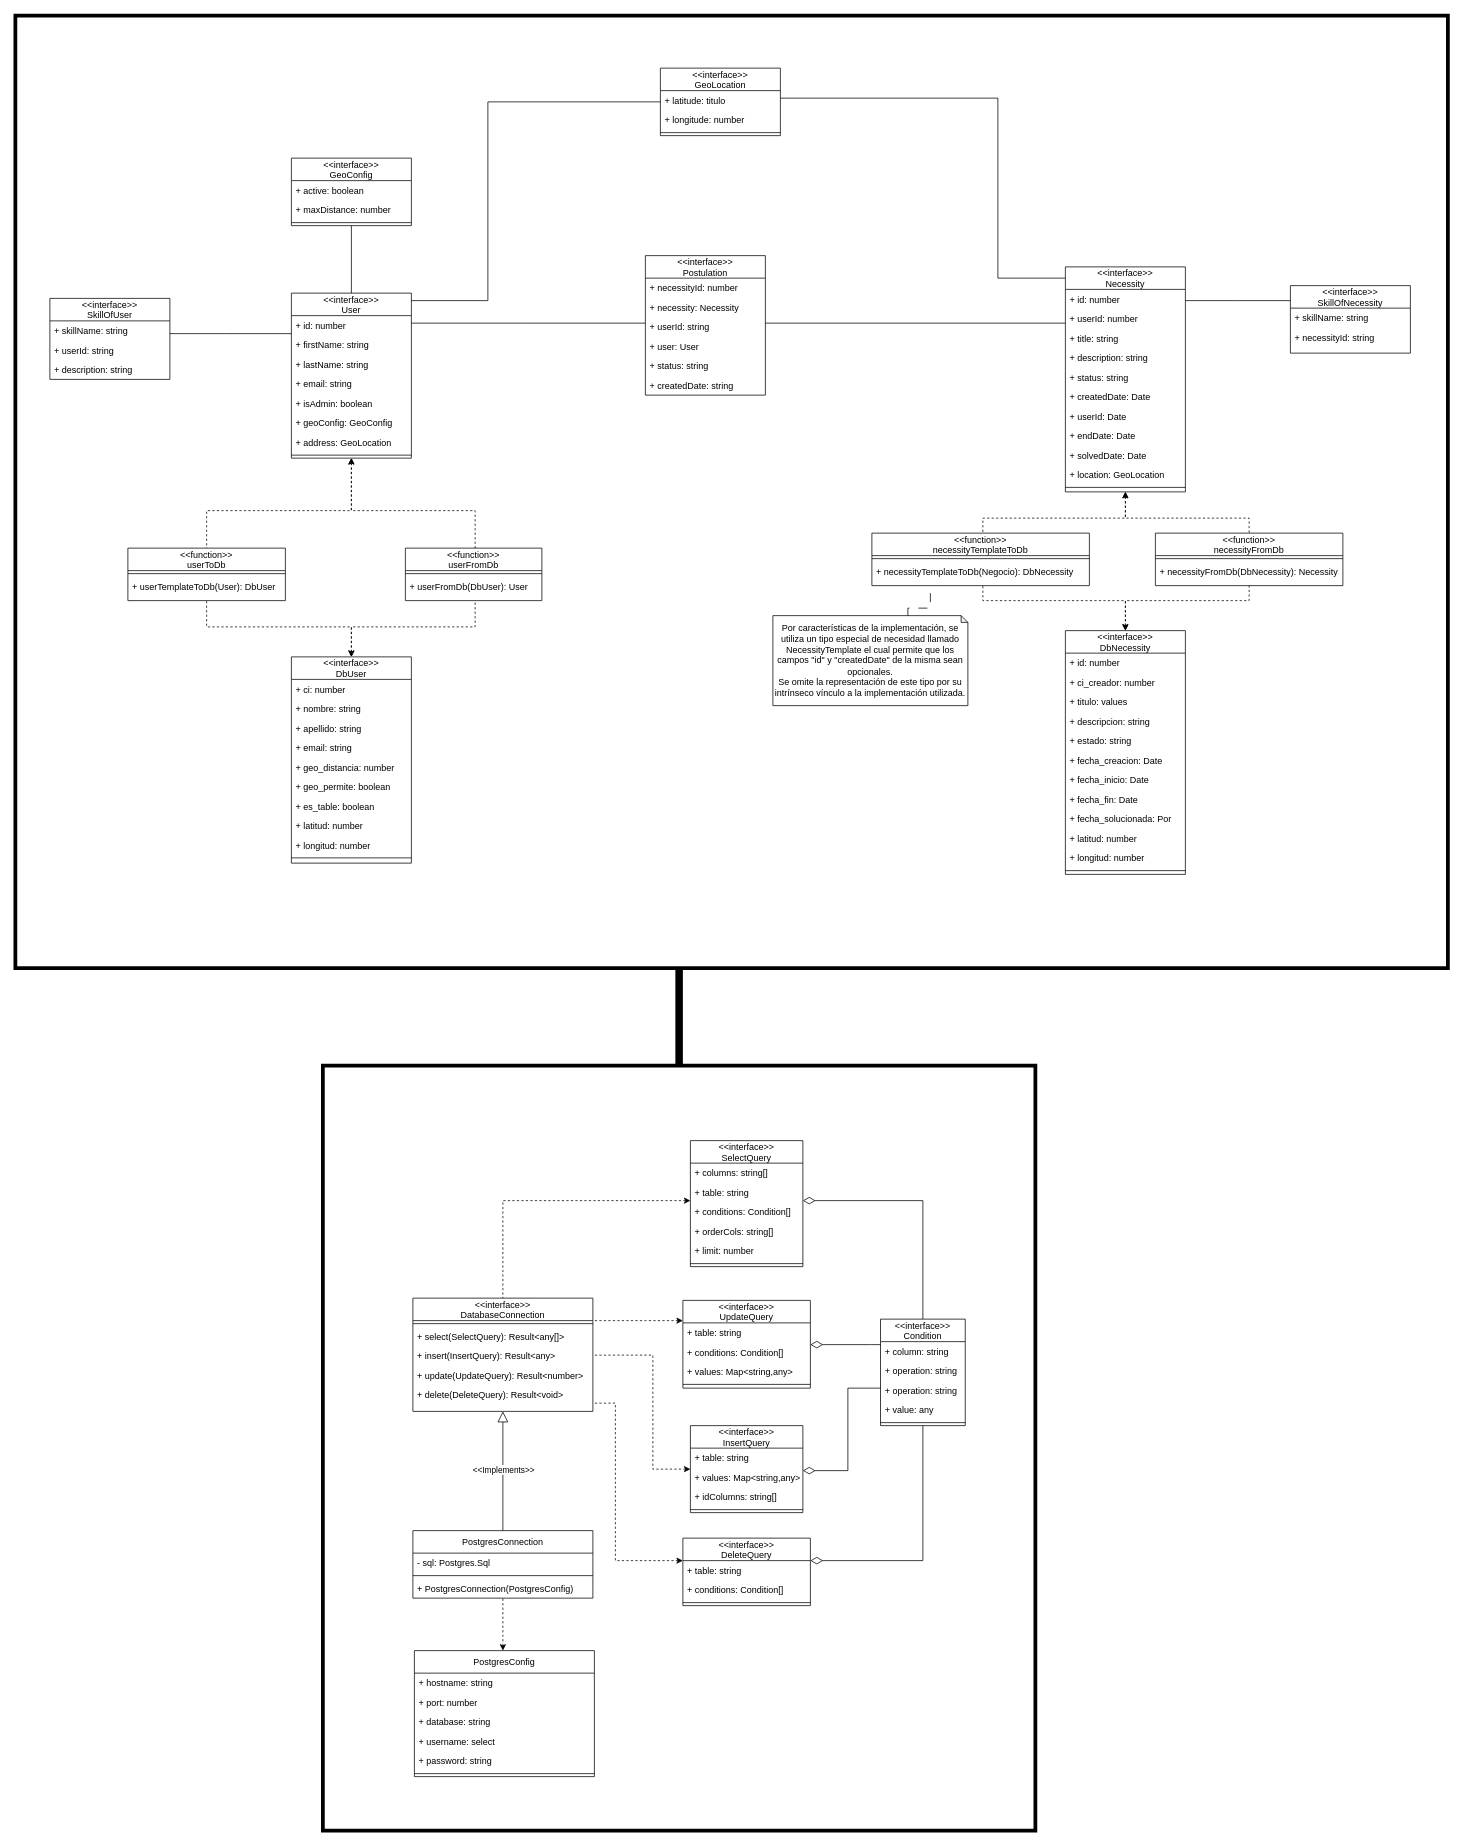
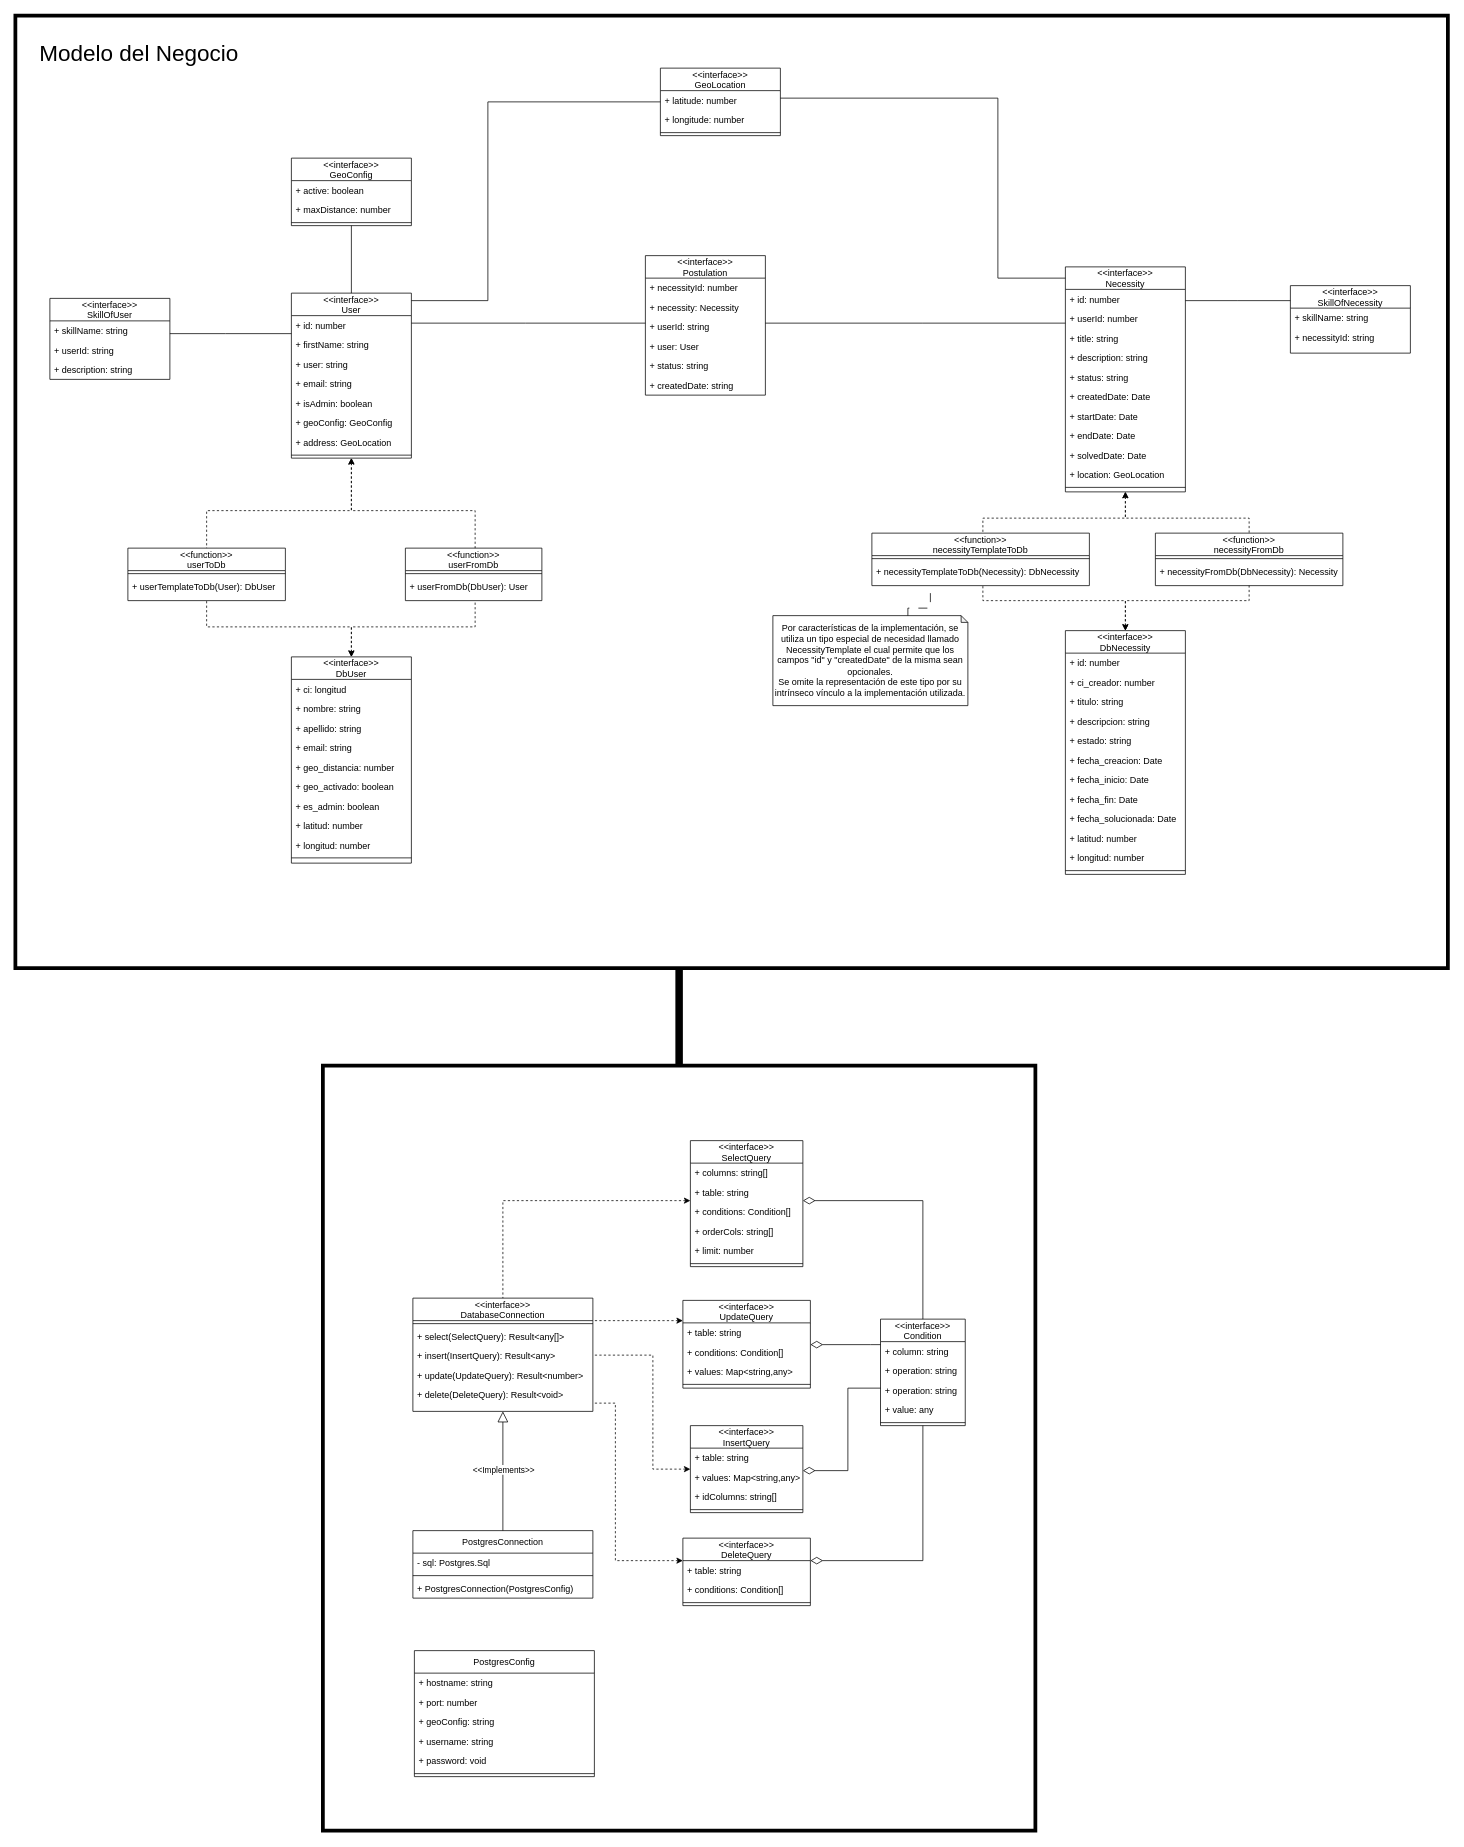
node "Modelo del Negocio": added
node "+ latitude: titulo": label "+ latitude: titulo" -> "+ latitude: number"
node "+ lastName: string": label "+ lastName: string" -> "+ user: string"
node "+ userId: Date": label "+ userId: Date" -> "+ startDate: Date"
node "+ necessityTemplateToDb(Negocio): DbNecessity": label "+ necessityTemplateToDb(Negocio): DbNecessity" -> "+ necessityTemplateToDb(Necessity): DbNecessity"
node "+ ci: number": label "+ ci: number" -> "+ ci: longitud"
node "+ titulo: values": label "+ titulo: values" -> "+ titulo: string"
node "+ geo_permite: boolean": label "+ geo_permite: boolean" -> "+ geo_activado: boolean"
node "+ es_table: boolean": label "+ es_table: boolean" -> "+ es_admin: boolean"
node "+ fecha_solucionada: Por": label "+ fecha_solucionada: Por" -> "+ fecha_solucionada: Date"
edge "PostgresConnection" -> "PostgresConfig": removed
node "+ database: string": label "+ database: string" -> "+ geoConfig: string"
node "+ username: select": label "+ username: select" -> "+ username: string"
node "+ password: string": label "+ password: string" -> "+ password: void"
